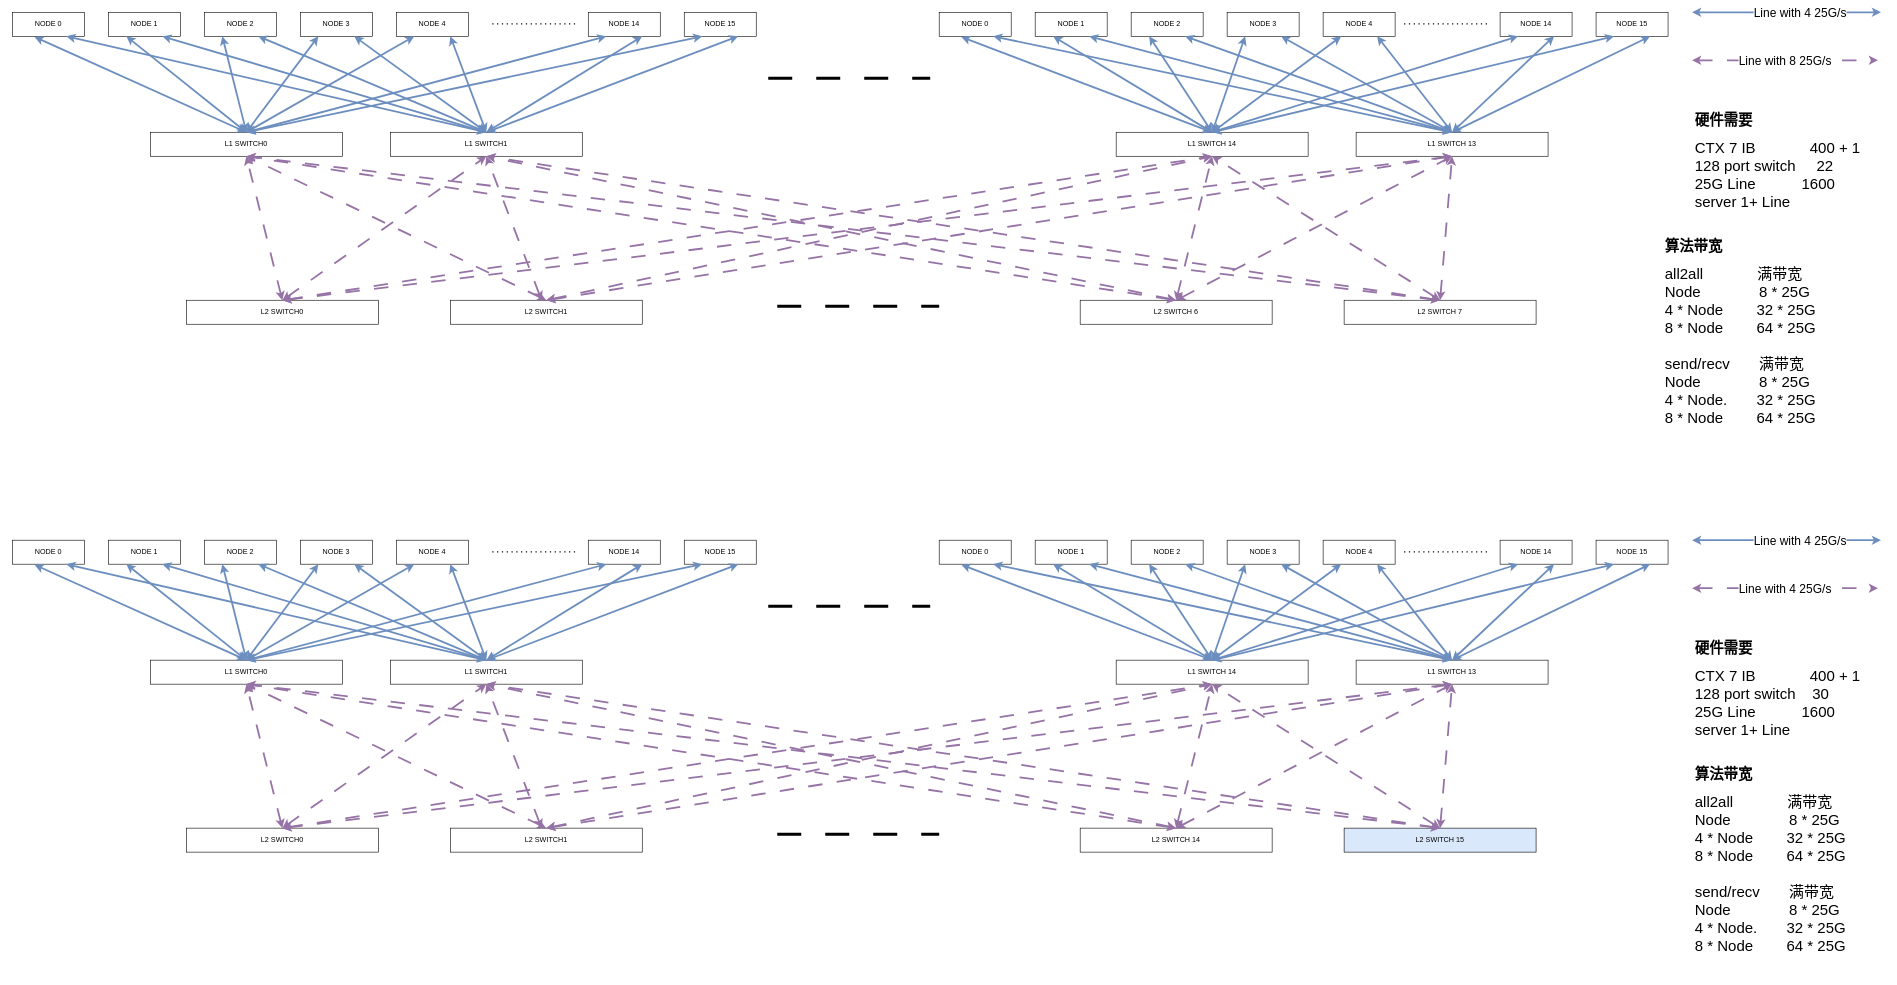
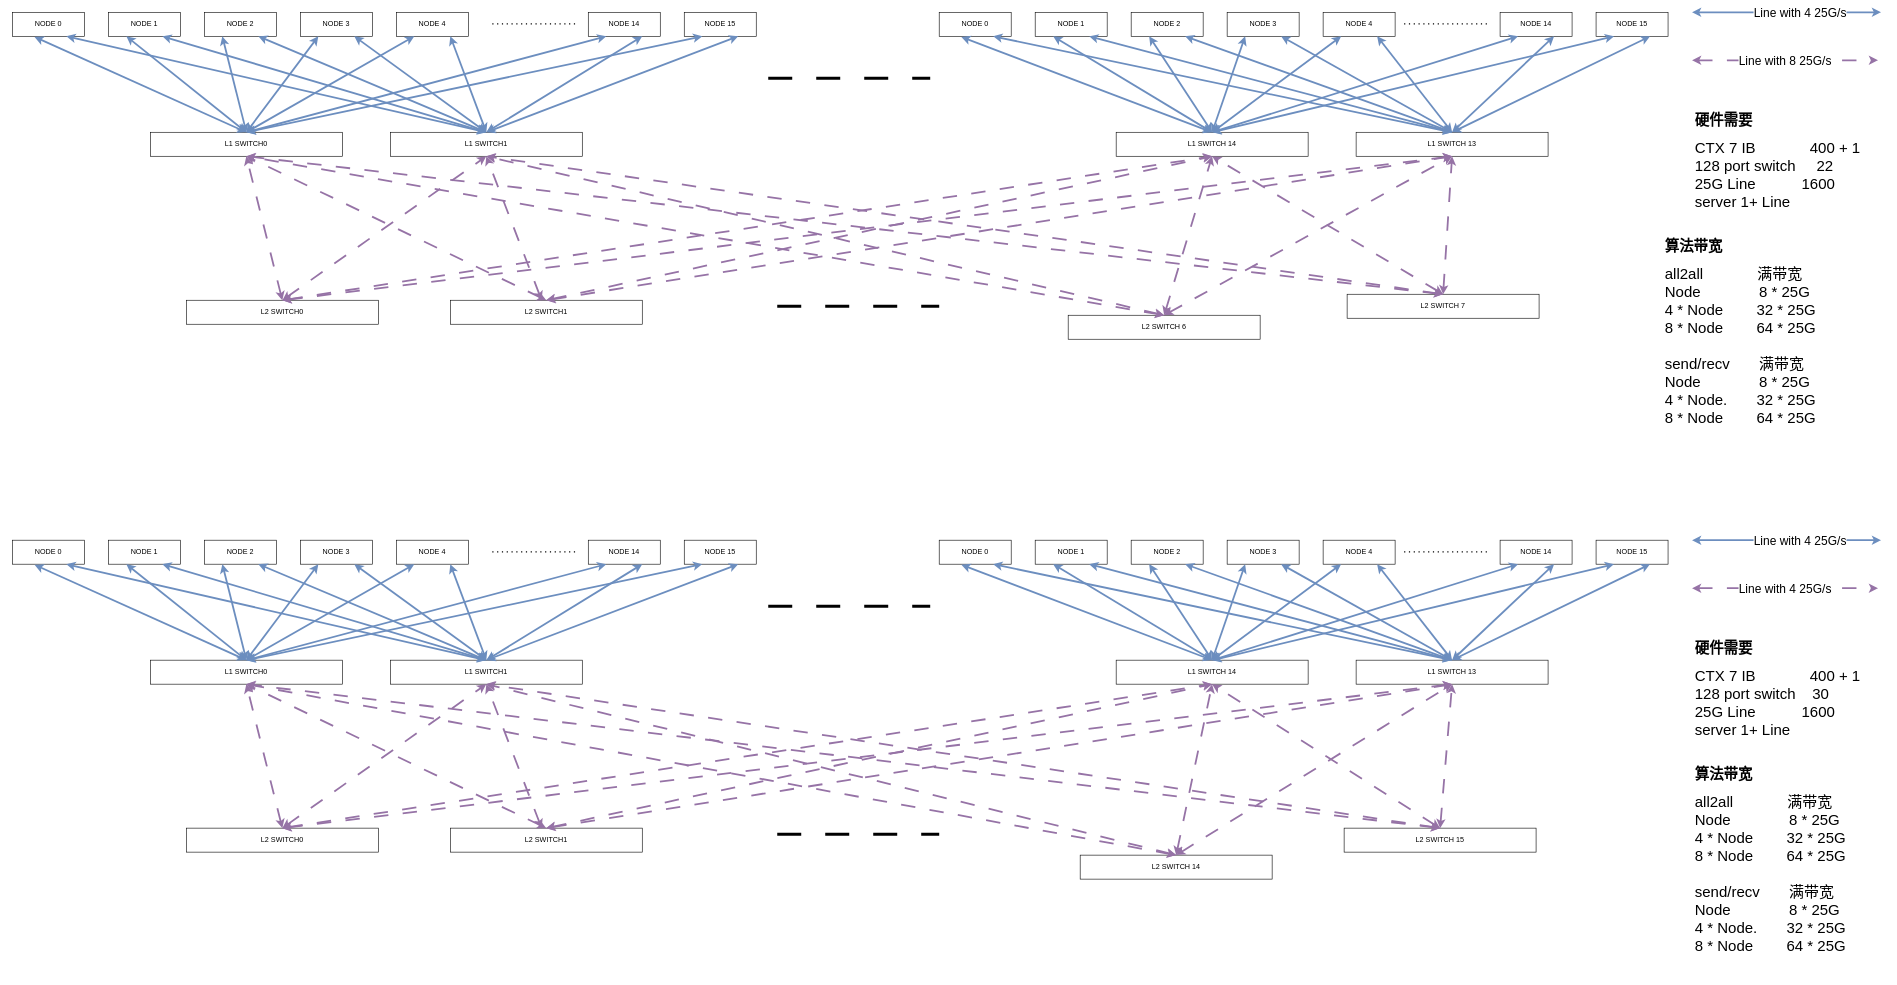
node "L2 SWITCH 6": moved (1176, 312) -> (1164, 327)
node "L2 SWITCH 7": moved (1440, 312) -> (1443, 306)
node "L2 SWITCH 14": moved (1176, 840) -> (1176, 867)
node "L2 SWITCH 15": fillcolor #dae8fc -> #ffffff
